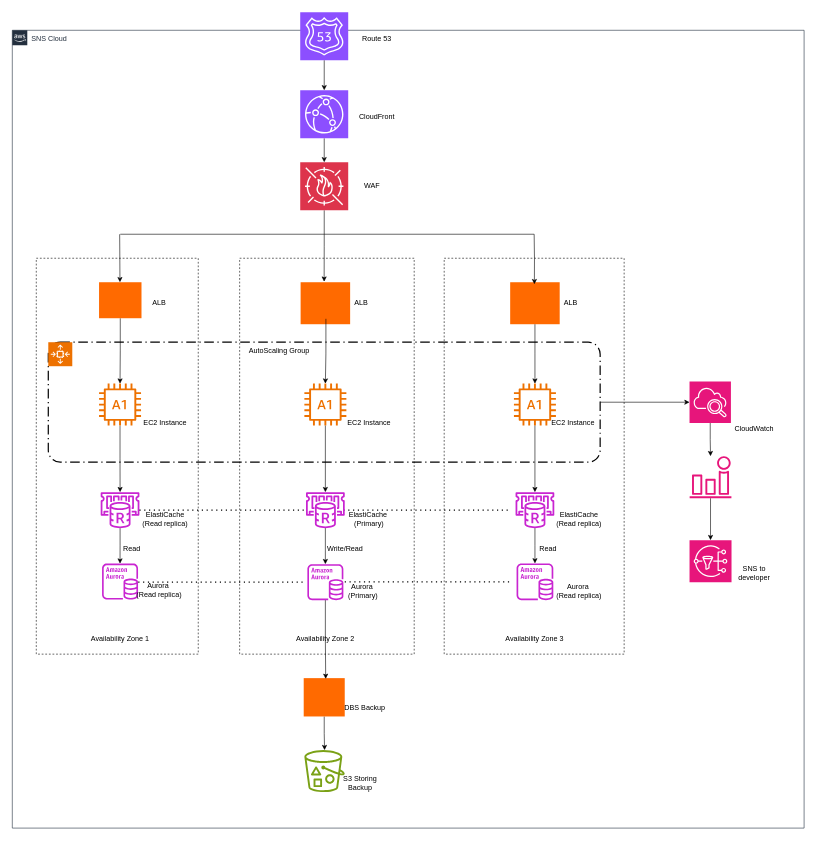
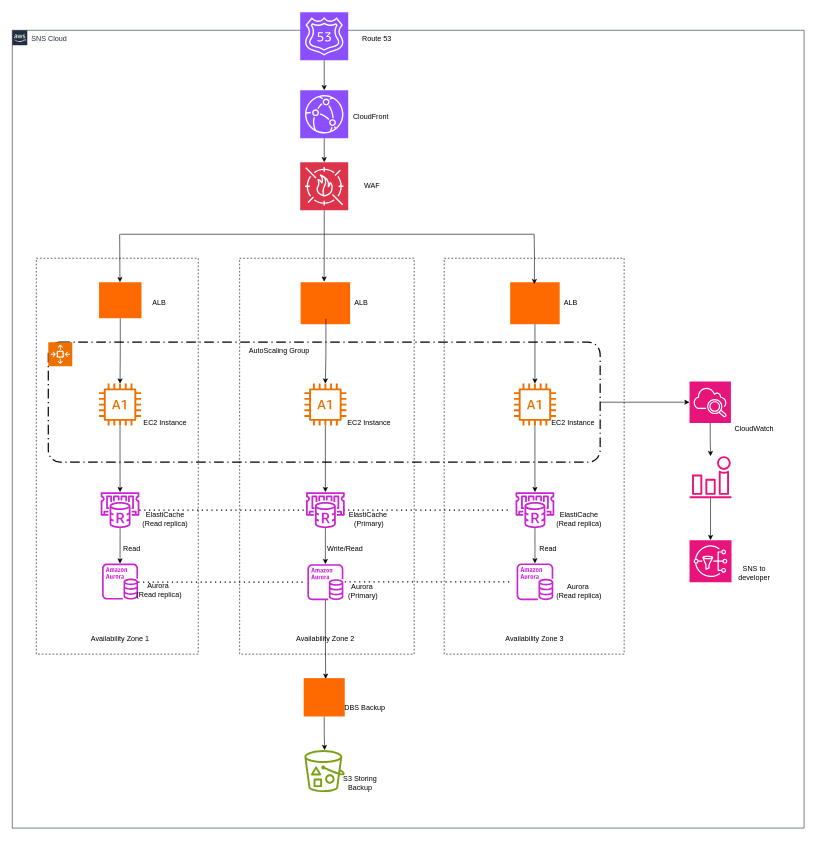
node "CloudFront": moved (377, 117) -> (371, 117)
